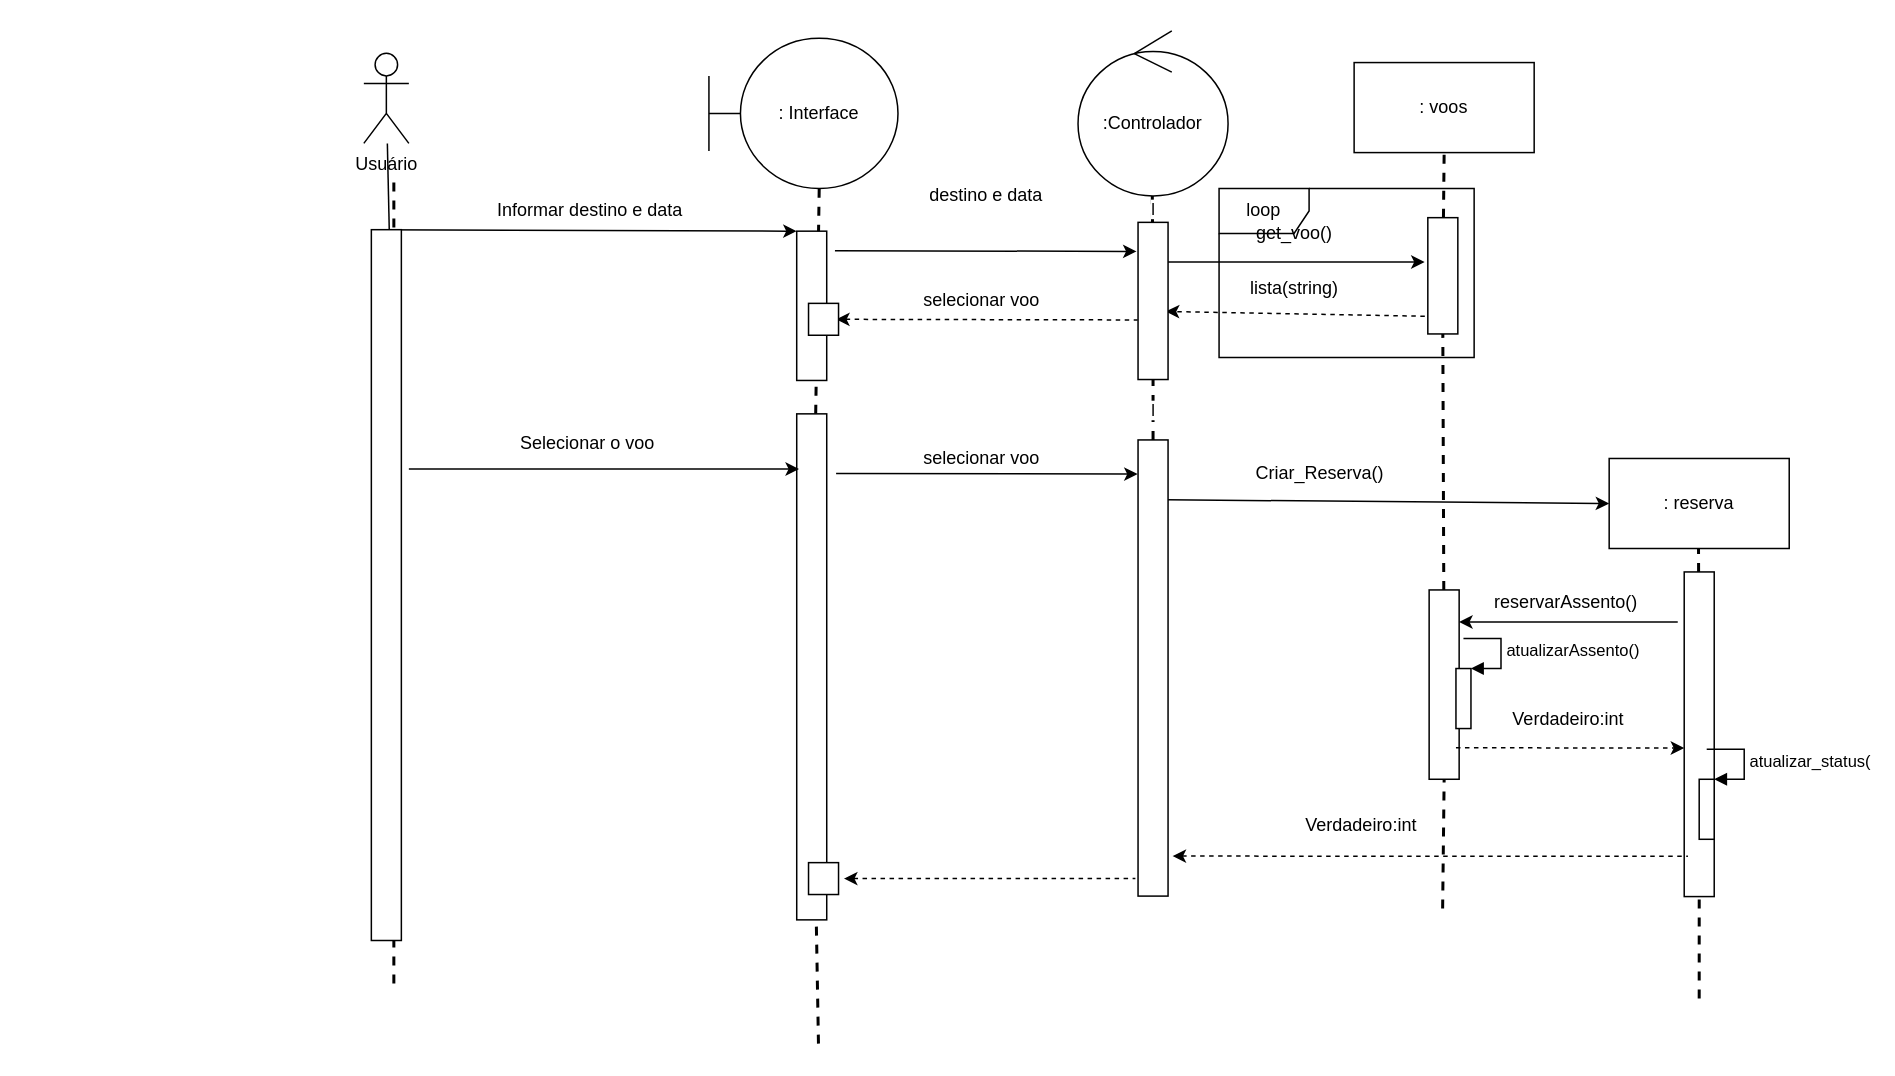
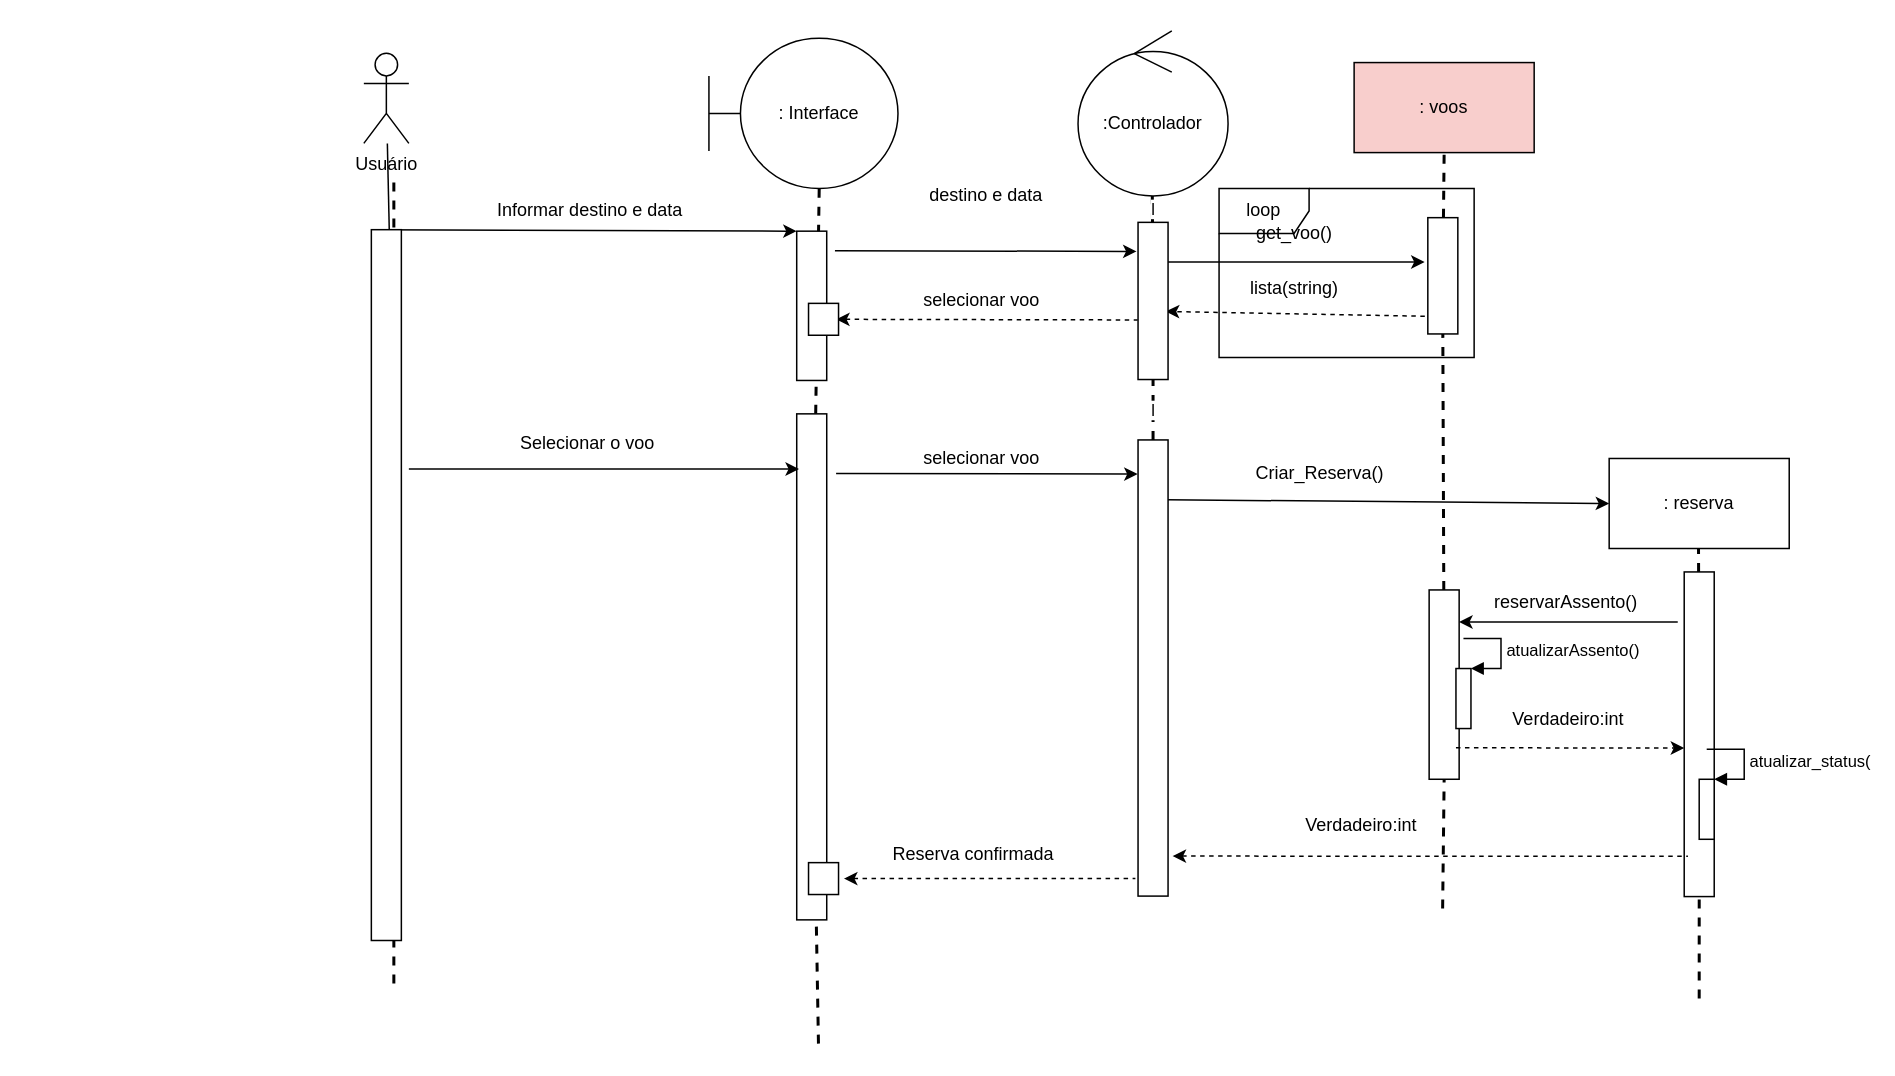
node ": voos": fillcolor #ffffff -> #f8cecc
node "Reserva confirmada": added
